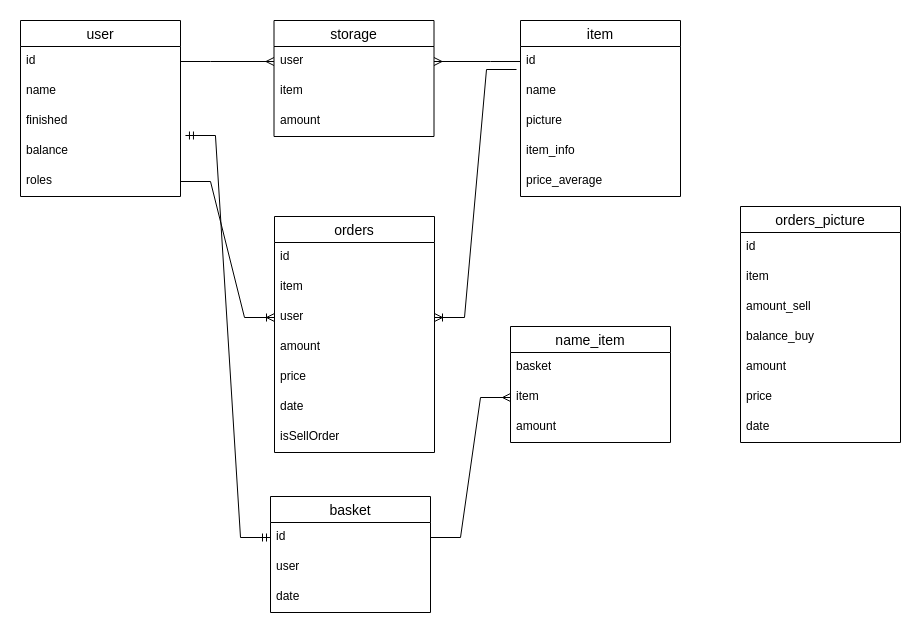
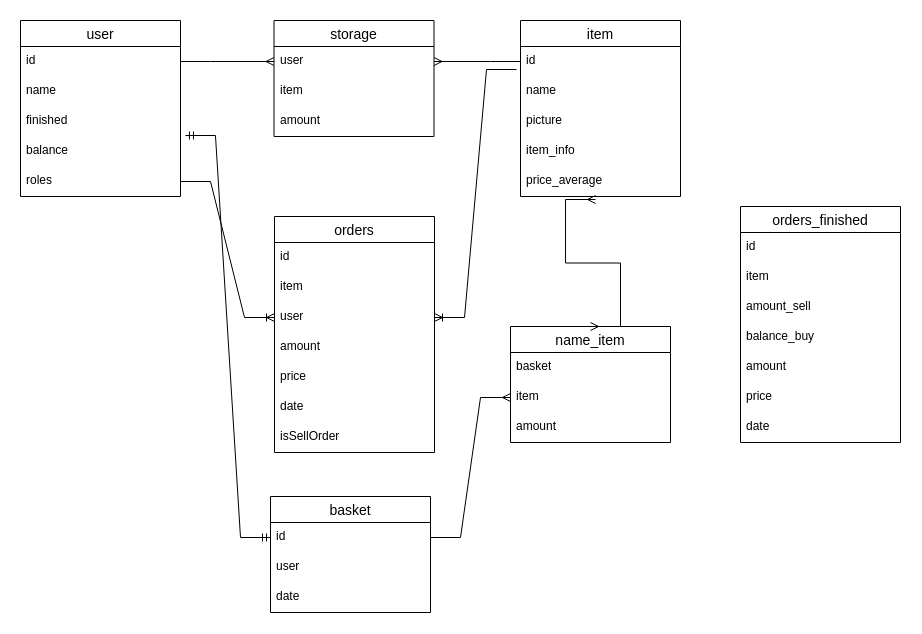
node "orders_picture": label "orders_picture" -> "orders_finished"
edge "price_average" -- "name_item": added
